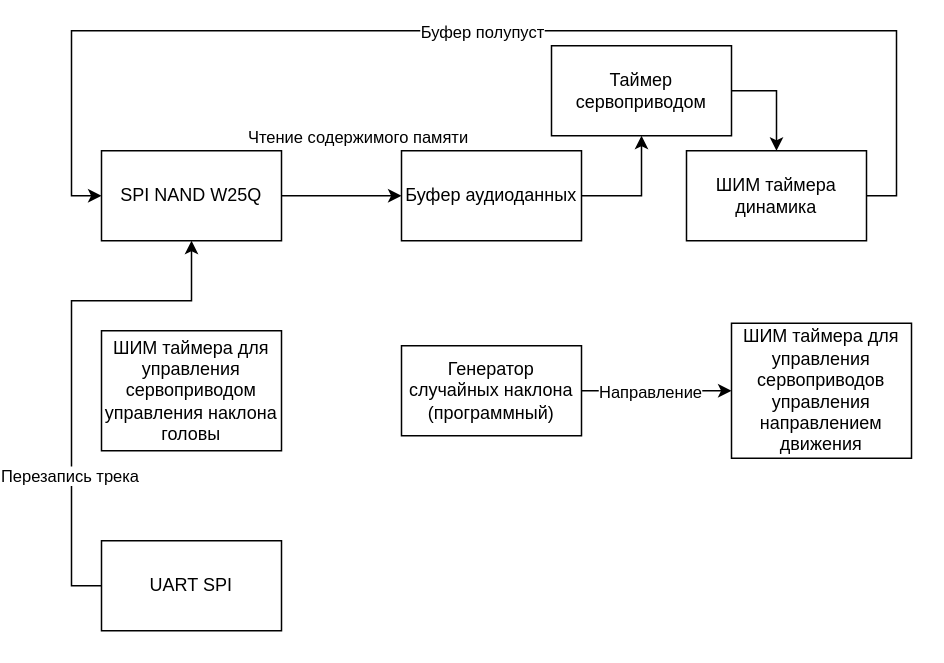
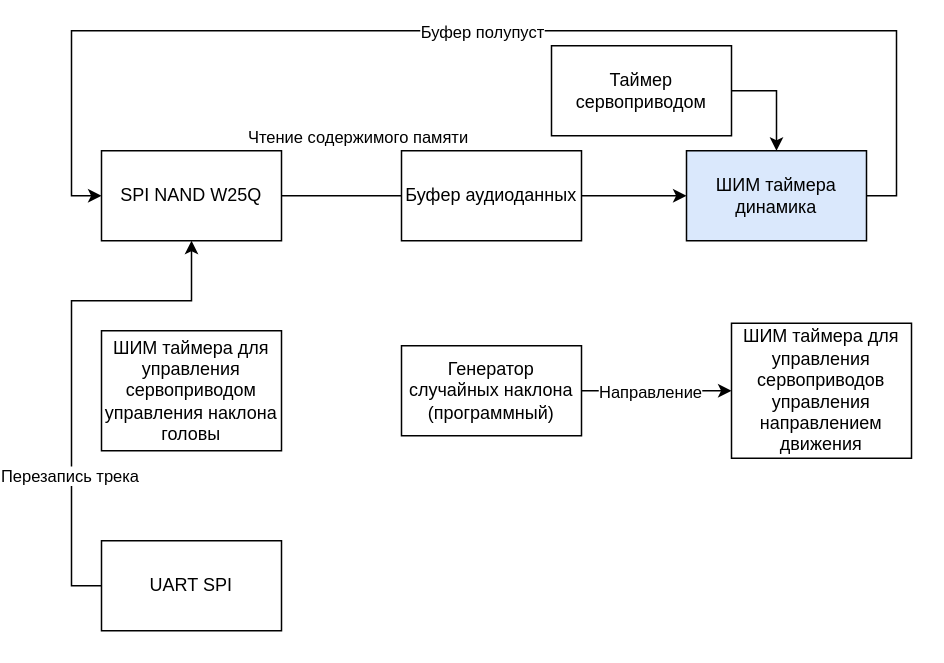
edge "Буфер аудиоданных" -> "Таймер сервоприводом": now "Буфер аудиоданных" -> "ШИМ таймера динамика"
edge "SPI NAND W25Q" -> "Буфер аудиоданных": arrowhead classic -> none
node "ШИМ таймера динамика": fillcolor #ffffff -> #dae8fc
